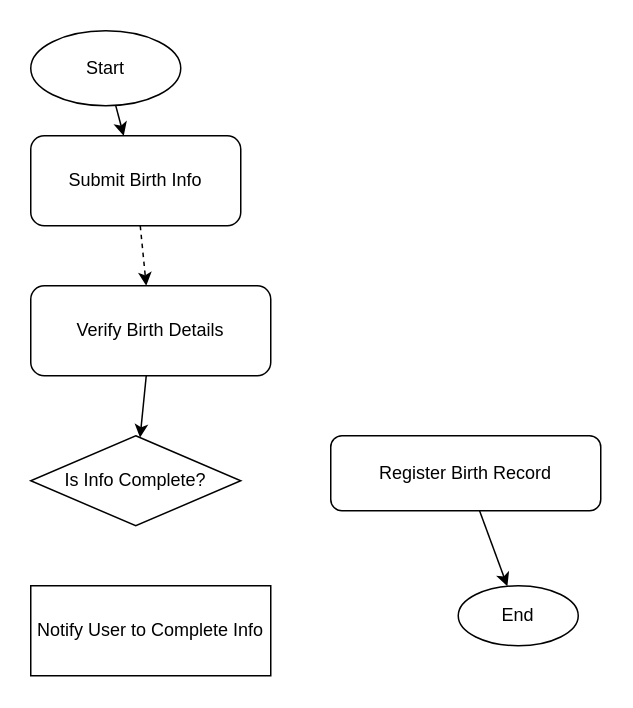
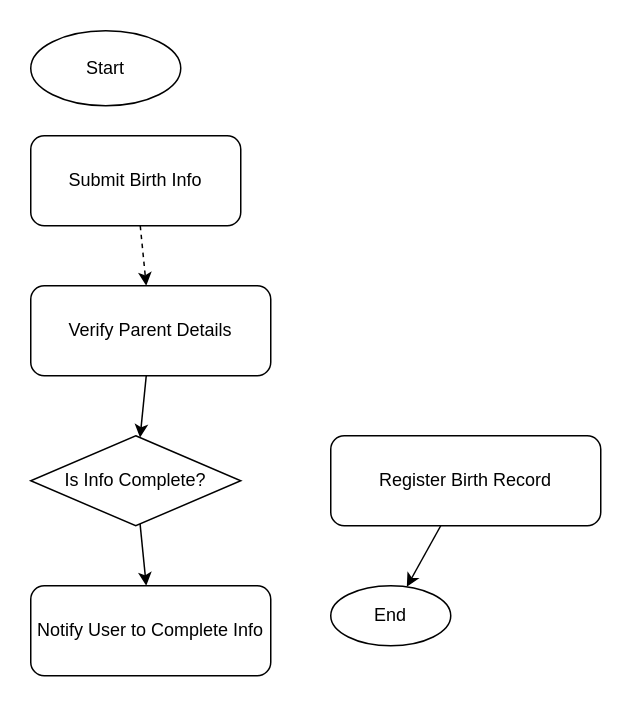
edge "Start" -> "Submit Birth Info": removed
node "Verify Birth Details": label "Verify Birth Details" -> "Verify Parent Details"
node "Register Birth Record": size 270x75 -> 270x90
edge "Is Info Complete?" -> "Notify User to Complete Info": added
node "End": moved (518, 616) -> (391, 616)
node "Notify User to Complete Info": shape rectangle -> rounded rectangle
